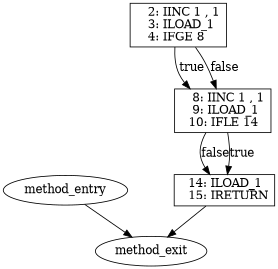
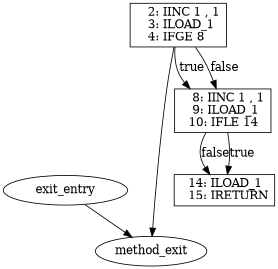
node "method_entry": label "method_entry" -> "exit_entry"
edge "14: ILOAD_1 15: IRETURN" -> "method_exit": now "2: IINC 1 , 1 3: ILOAD_1 4: IFGE 8" -> "method_exit"
